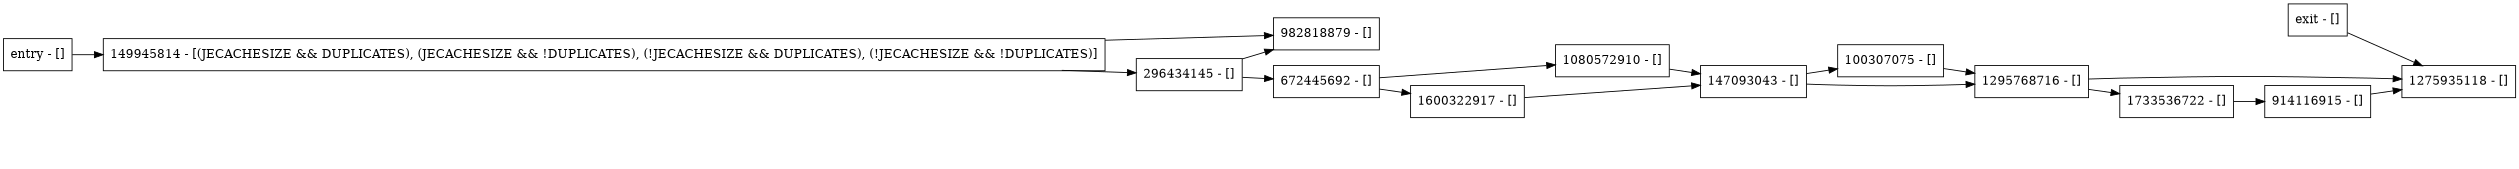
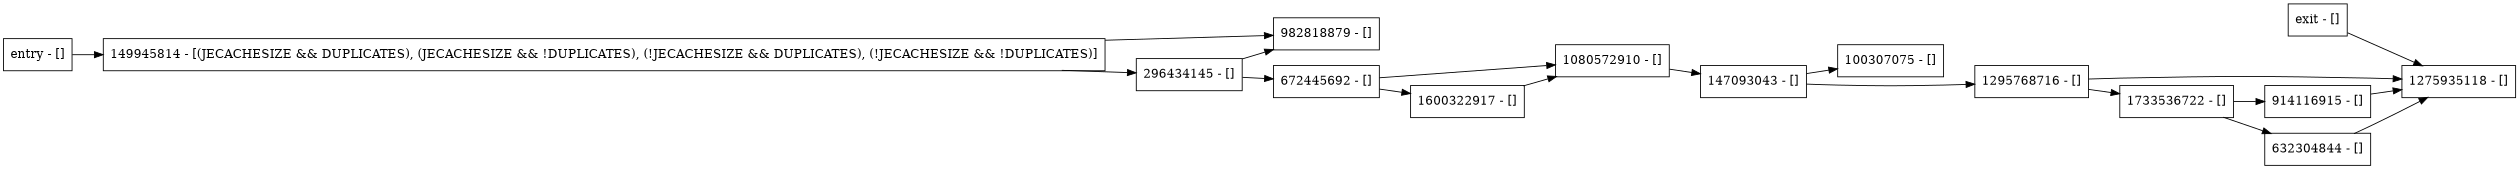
edge "100307075 - []" -> "1295768716 - []": removed
edge "1600322917 - []" -> "147093043 - []": now "1600322917 - []" -> "1080572910 - []"
node "632304844 - []": added
